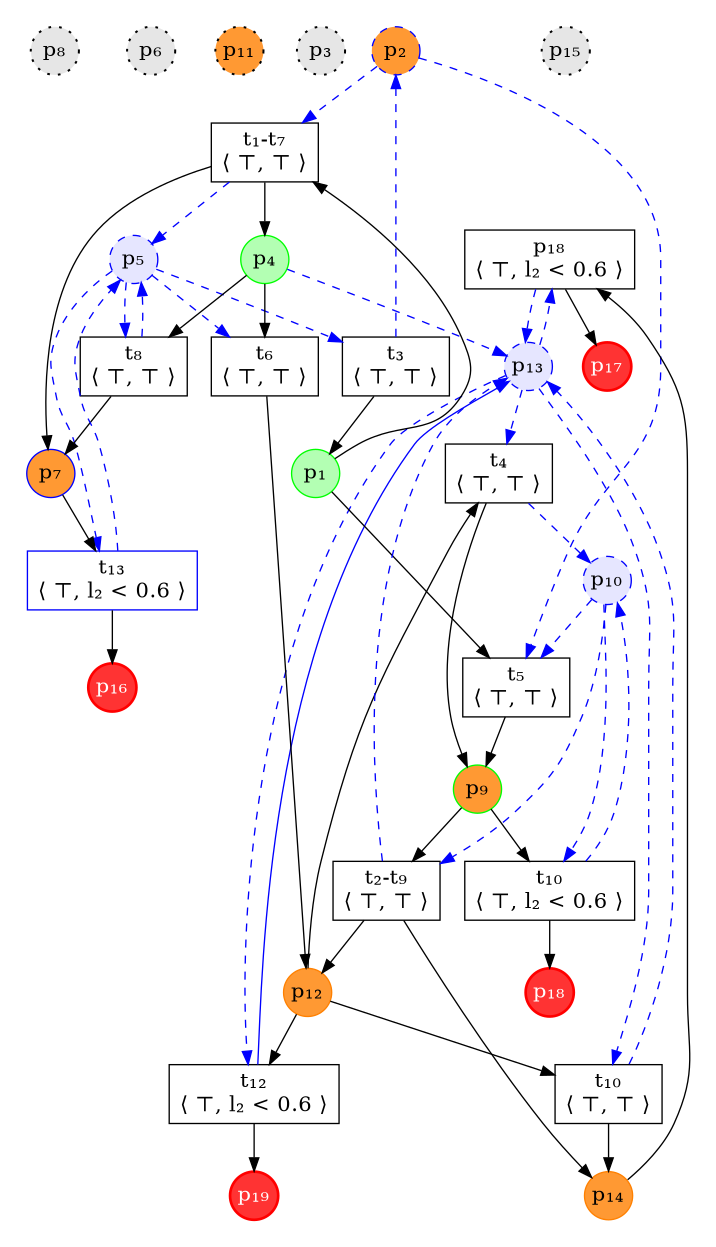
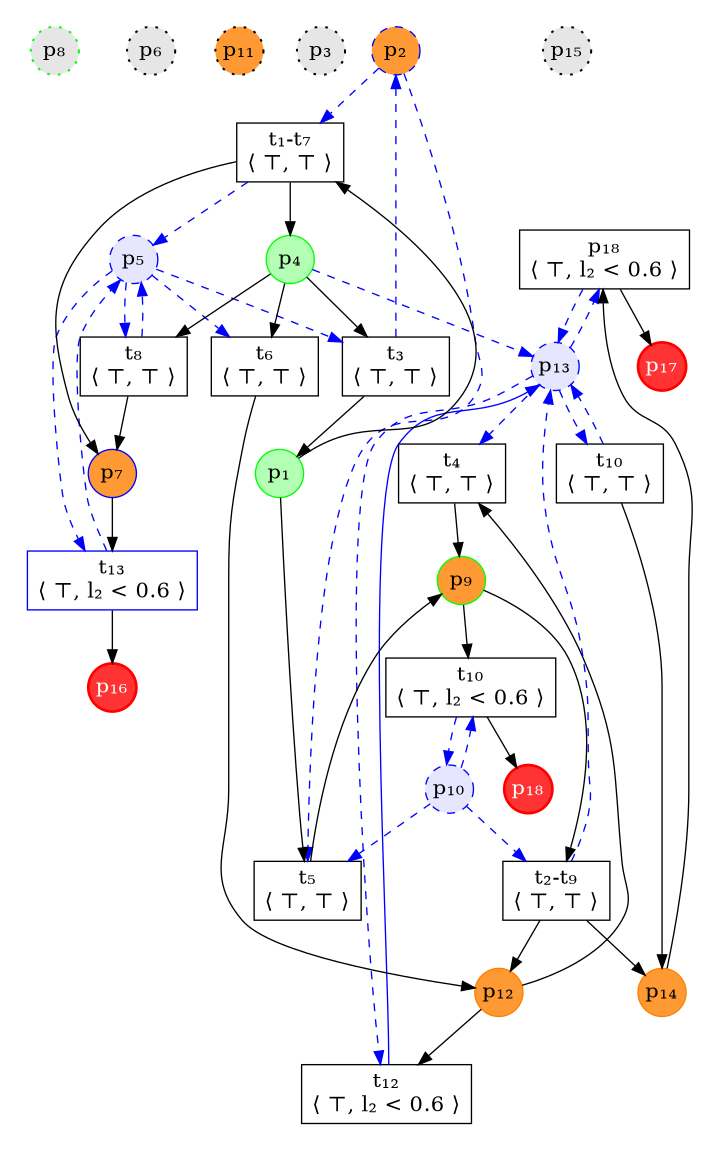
node "p₈": color #000000 -> #00ff00
edge "p₄" -> "t₃ ⟨ ⊤, ⊤ ⟩": added
edge "t₄ ⟨ ⊤, ⊤ ⟩" -> "p₁₀": removed
edge "p₁₂" -> "t₁₀ ⟨ ⊤, ⊤ ⟩": removed
node "p₁₉": removed
